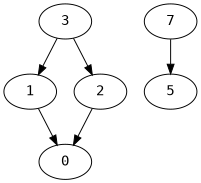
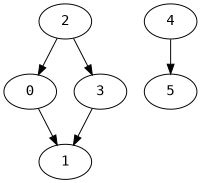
node "7": label "7" -> "4"
edge "3" -> "2": reversed
edge "1" -> "0": reversed
